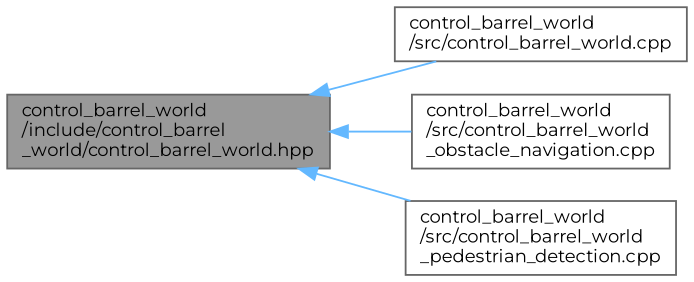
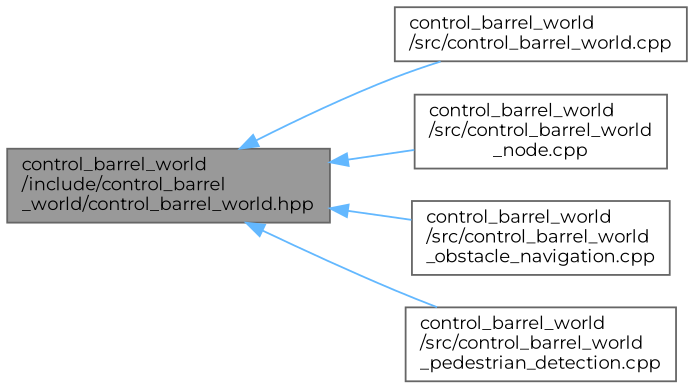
node "control_barrel_world /src/control_barrel_world _node.cpp": added
